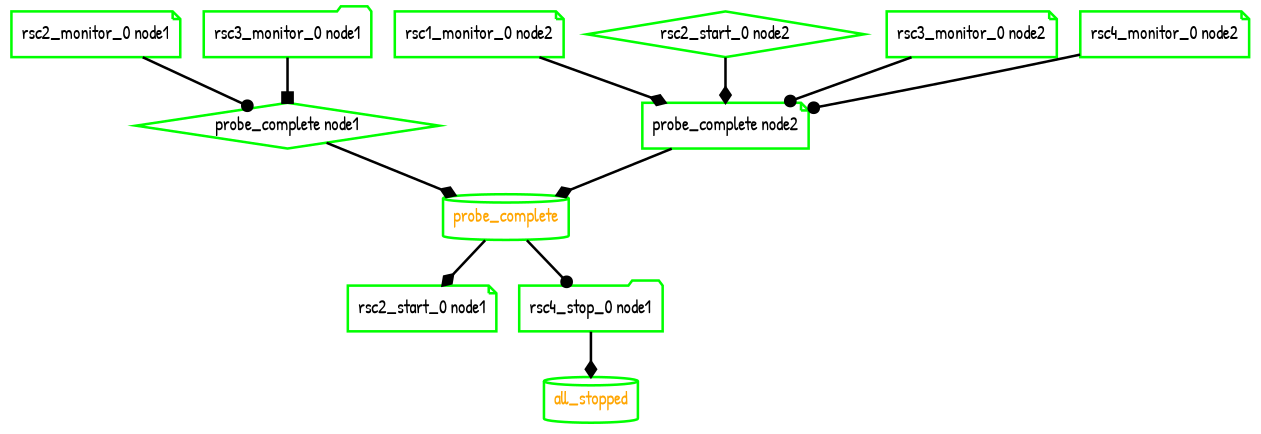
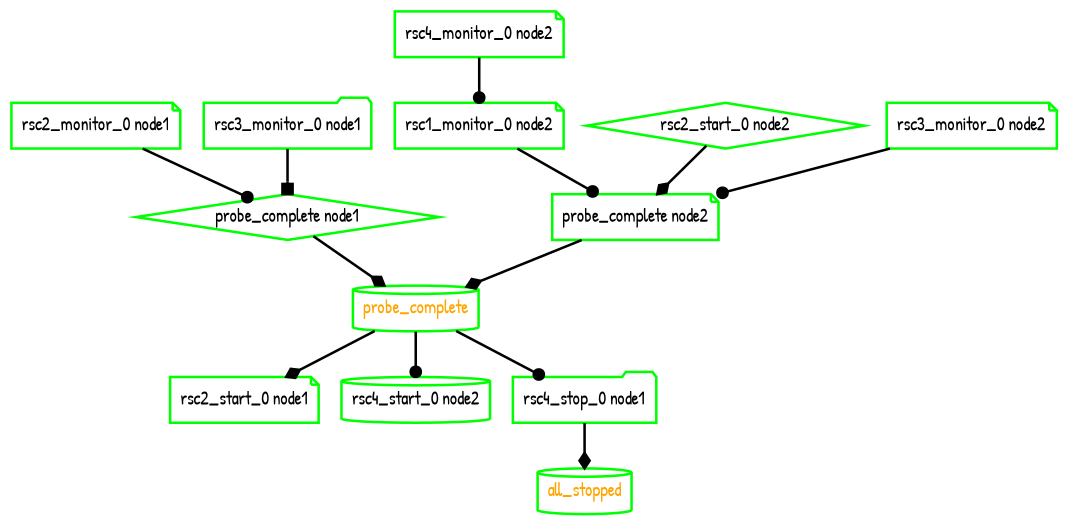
edge "rsc1_monitor_0 node2" -> "probe_complete node2": arrowhead diamond -> dot
edge "rsc4_monitor_0 node2" -> "probe_complete node2": now "rsc4_monitor_0 node2" -> "rsc1_monitor_0 node2"
node "rsc4_start_0 node2": added
